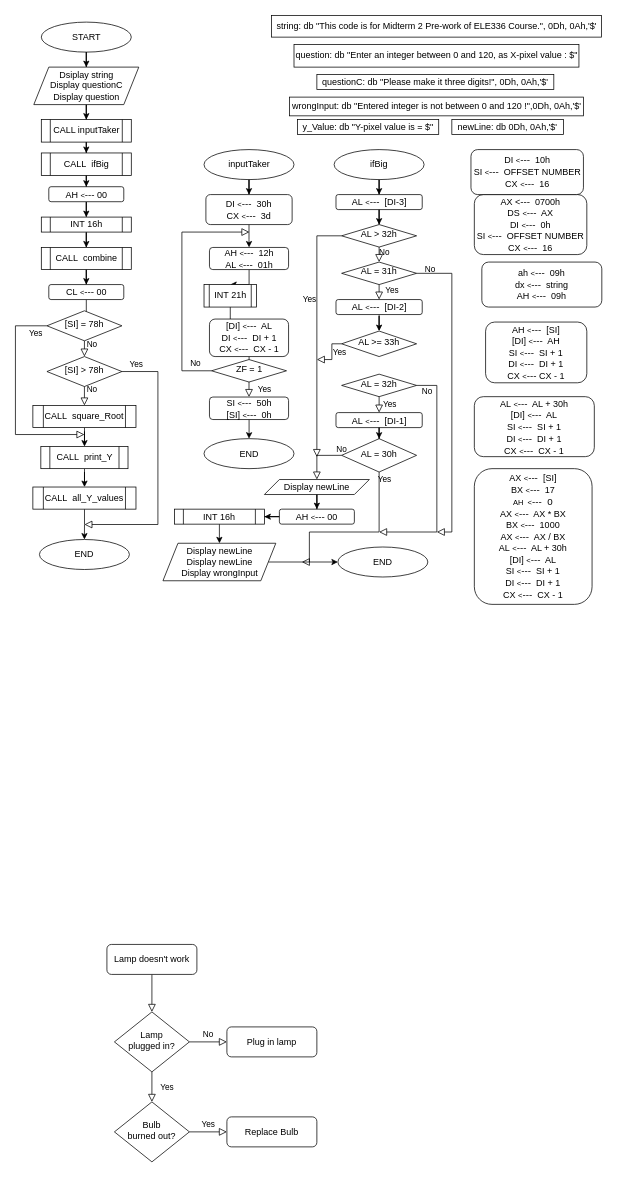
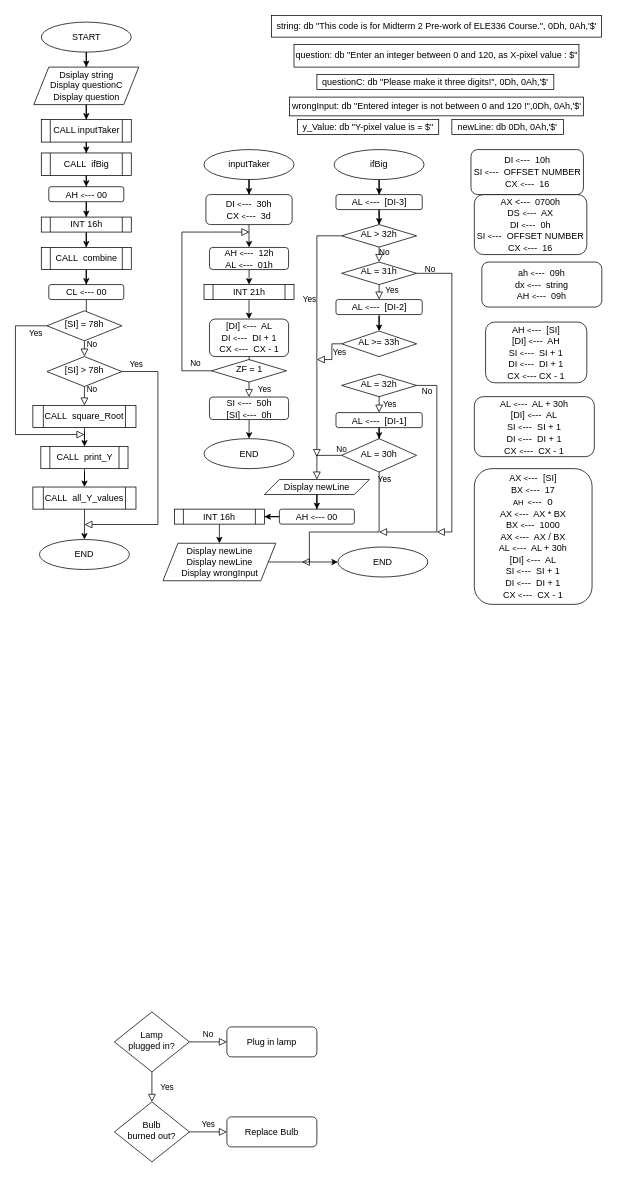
node "INT 21h": size 53x23 -> 90x15
node "Lamp doesn't work": removed
edge "Lamp doesn't work" -> "Lamp plugged in?": removed
